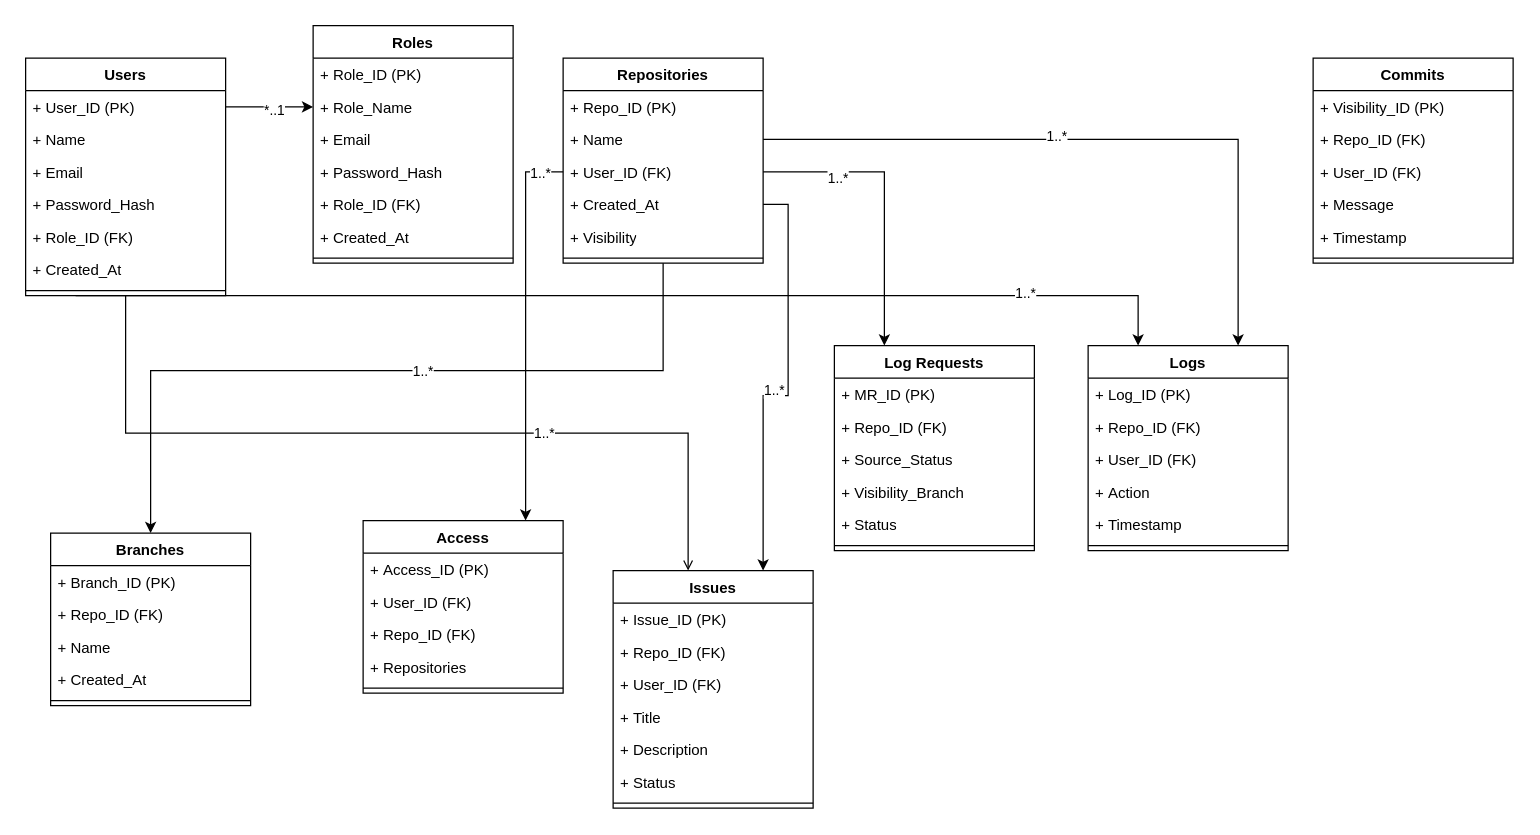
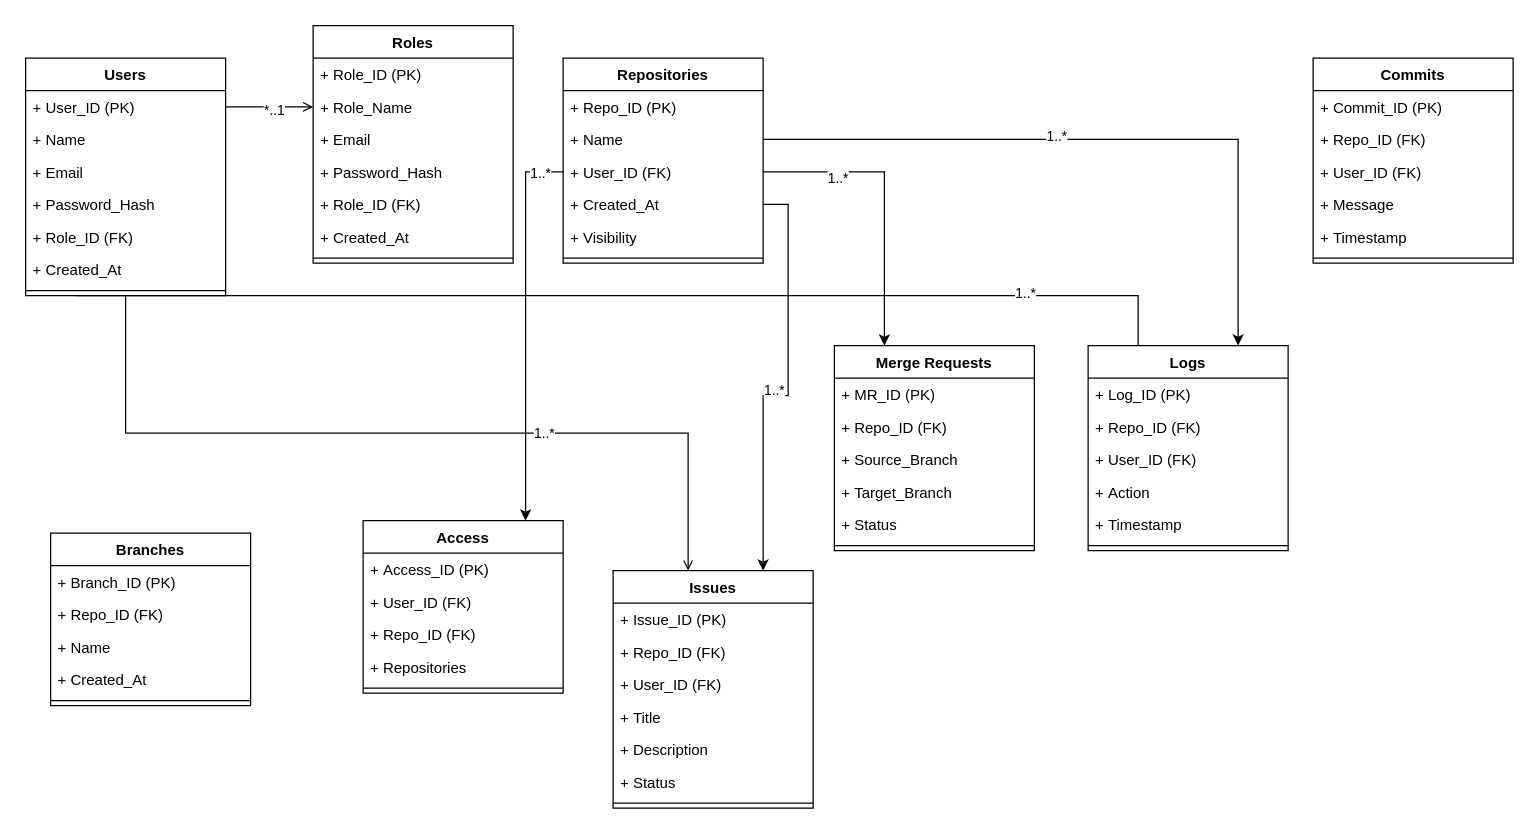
edge "+ User_ID (PK)" -> "+ Role_Name": arrowhead classic -> open
node "+ Visibility_ID (PK)": label "+ Visibility_ID (PK)" -> "+ Commit_ID (PK)"
edge "Users" -> "Logs": arrowhead classic -> none
node "Log Requests": label "Log Requests" -> "Merge Requests"
edge "Repositories" -> "Branches": removed, label "1..*"
node "+ Source_Status": label "+ Source_Status" -> "+ Source_Branch"
node "+ Visibility_Branch": label "+ Visibility_Branch" -> "+ Target_Branch"
